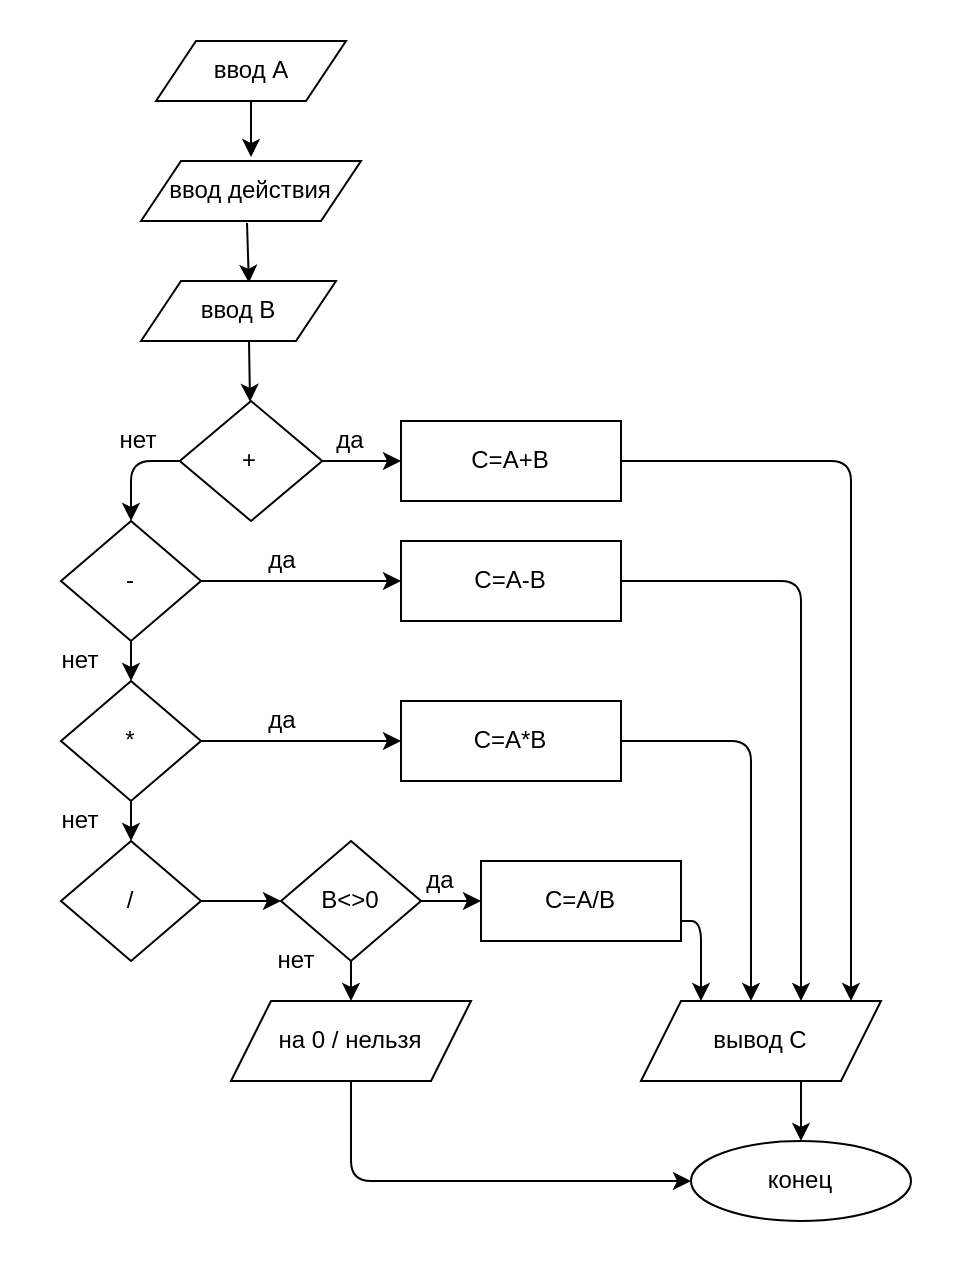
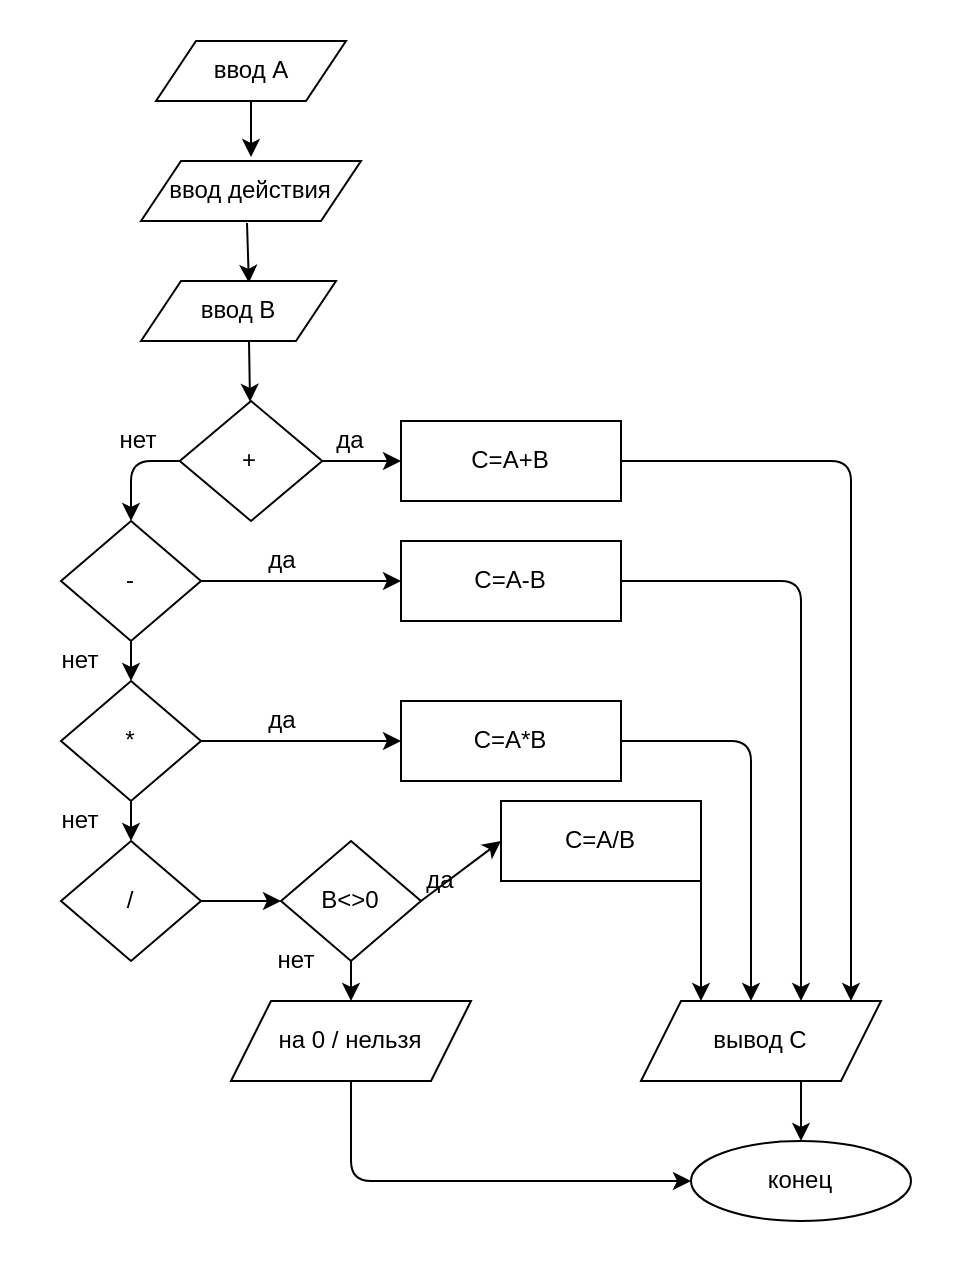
node "C=A/B": moved (581, 901) -> (601, 841)
